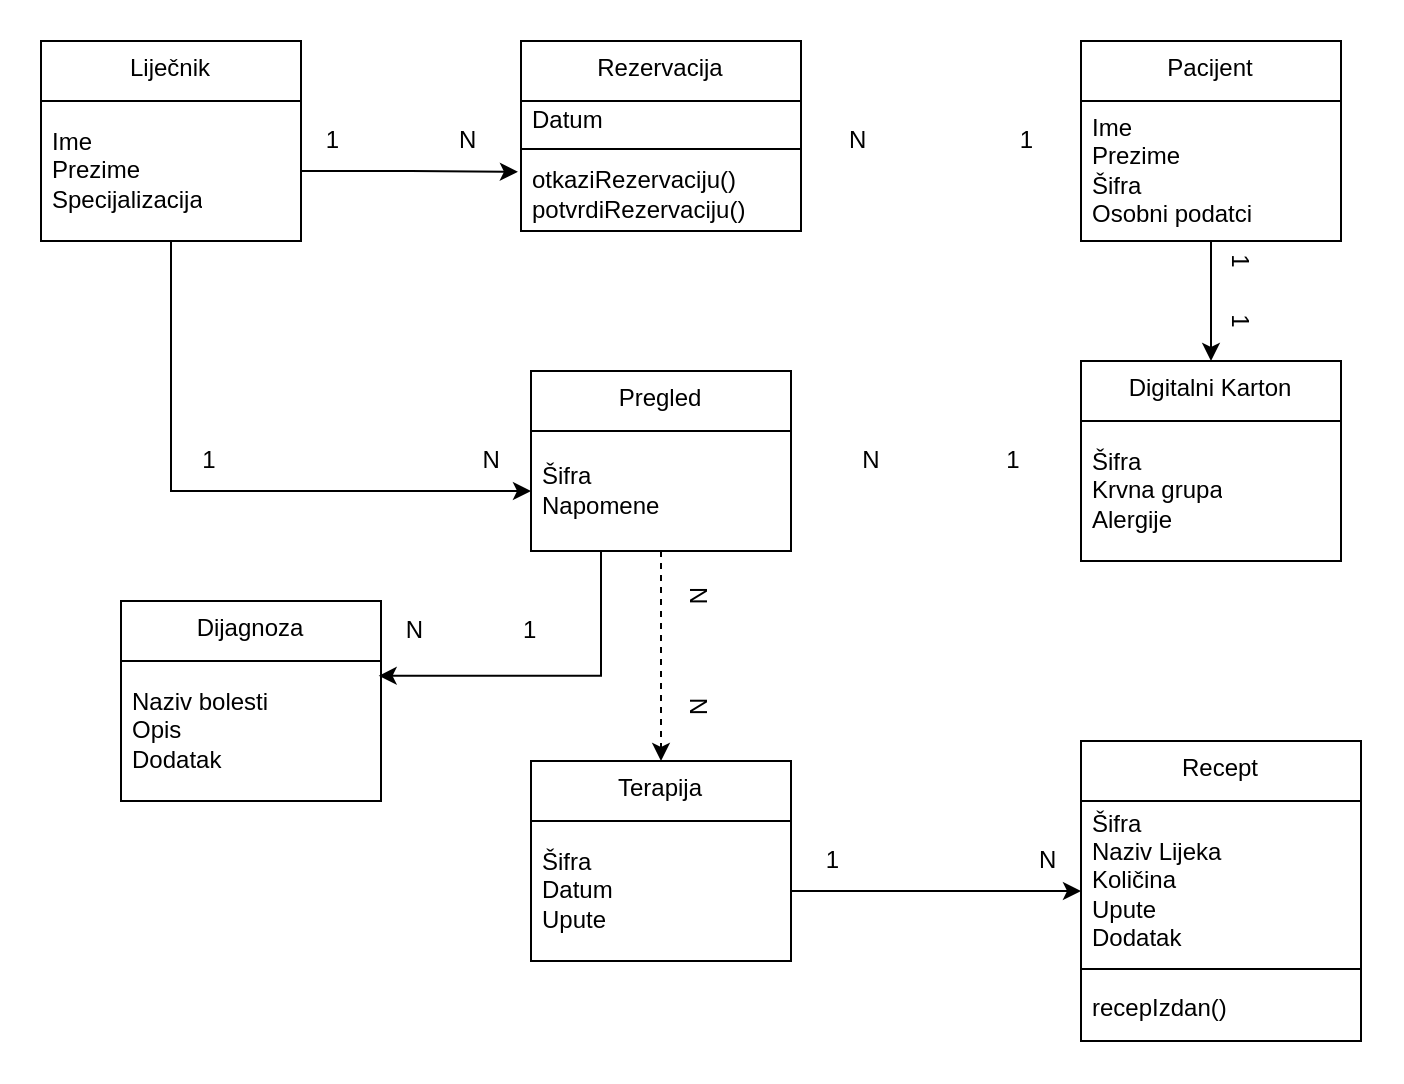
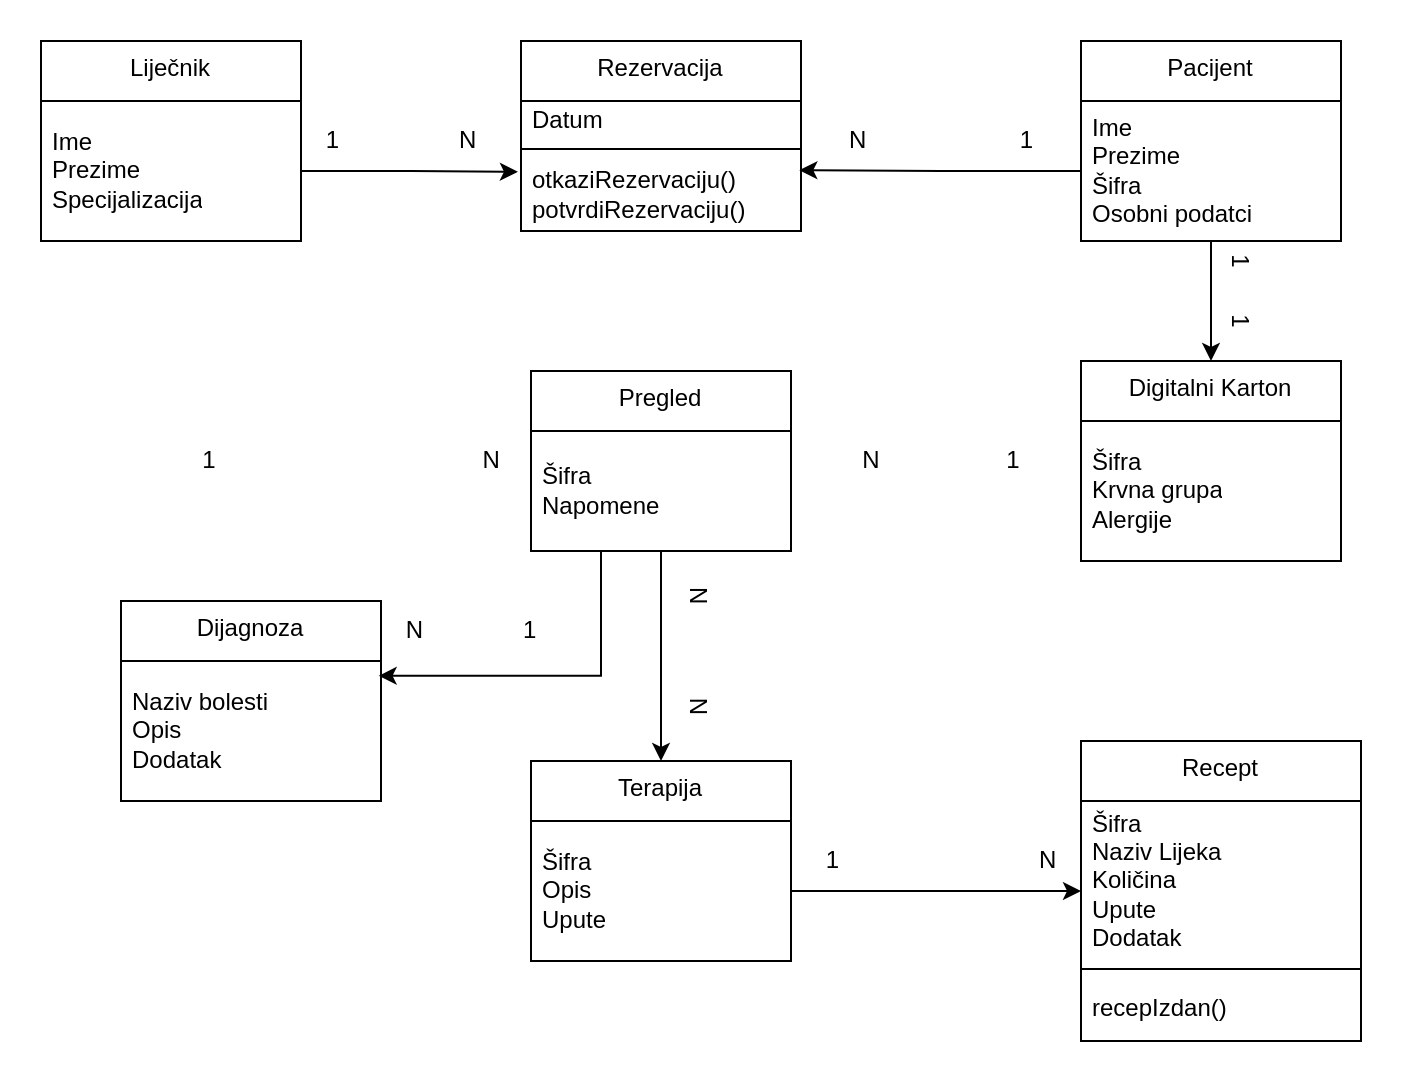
edge "Ime Prezime Šifra Osobni podatci" -> "otkaziRezervaciju() potvrdiRezervaciju()": added
edge "Liječnik" -> "Šifra Napomene": removed
edge "Pregled" -> "Terapija": style dashed -> solid
node "Šifra Datum Upute": label "Šifra Datum Upute" -> "Šifra Opis Upute"
